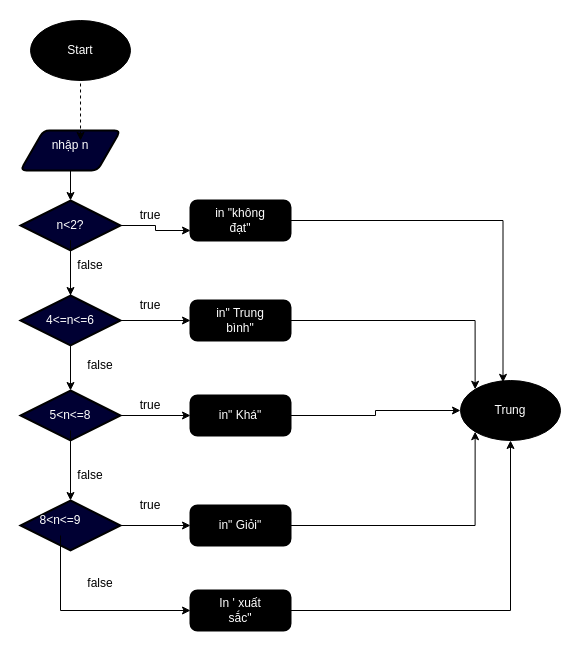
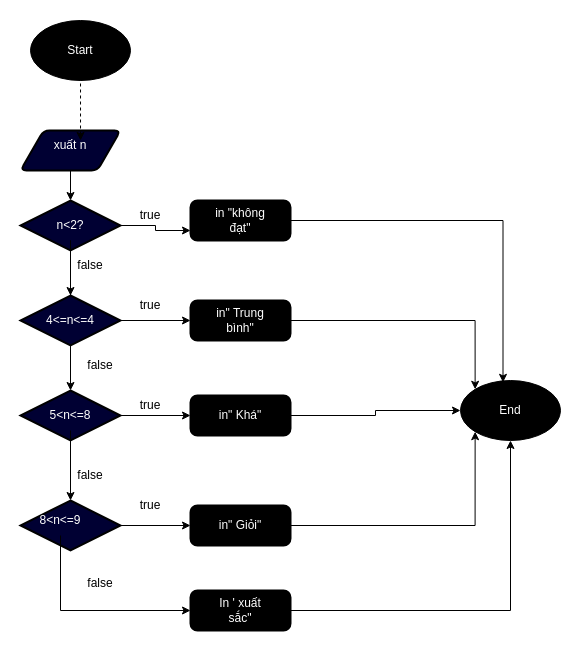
node "nhập n": label "nhập n" -> "xuất n"
node "4<=n<=6": label "4<=n<=6" -> "4<=n<=4"
node "Trung": label "Trung" -> "End"
